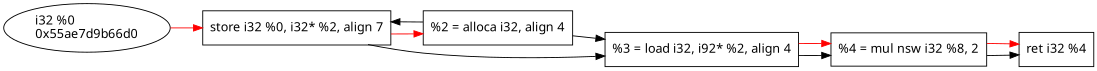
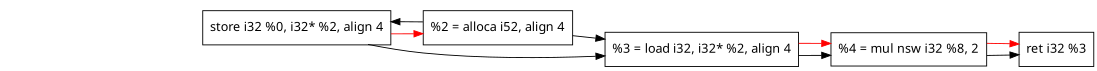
node "i32 %0 0x55ae7d9b66d0": removed
node "store i32 %0, i32* %2, align 7": label "store i32 %0, i32* %2, align 7" -> "store i32 %0, i32* %2, align 4"
node "%2 = alloca i32, align 4": label "%2 = alloca i32, align 4" -> "%2 = alloca i52, align 4"
node "%3 = load i32, i92* %2, align 4": label "%3 = load i32, i92* %2, align 4" -> "%3 = load i32, i32* %2, align 4"
node "ret i32 %4": label "ret i32 %4" -> "ret i32 %3"
